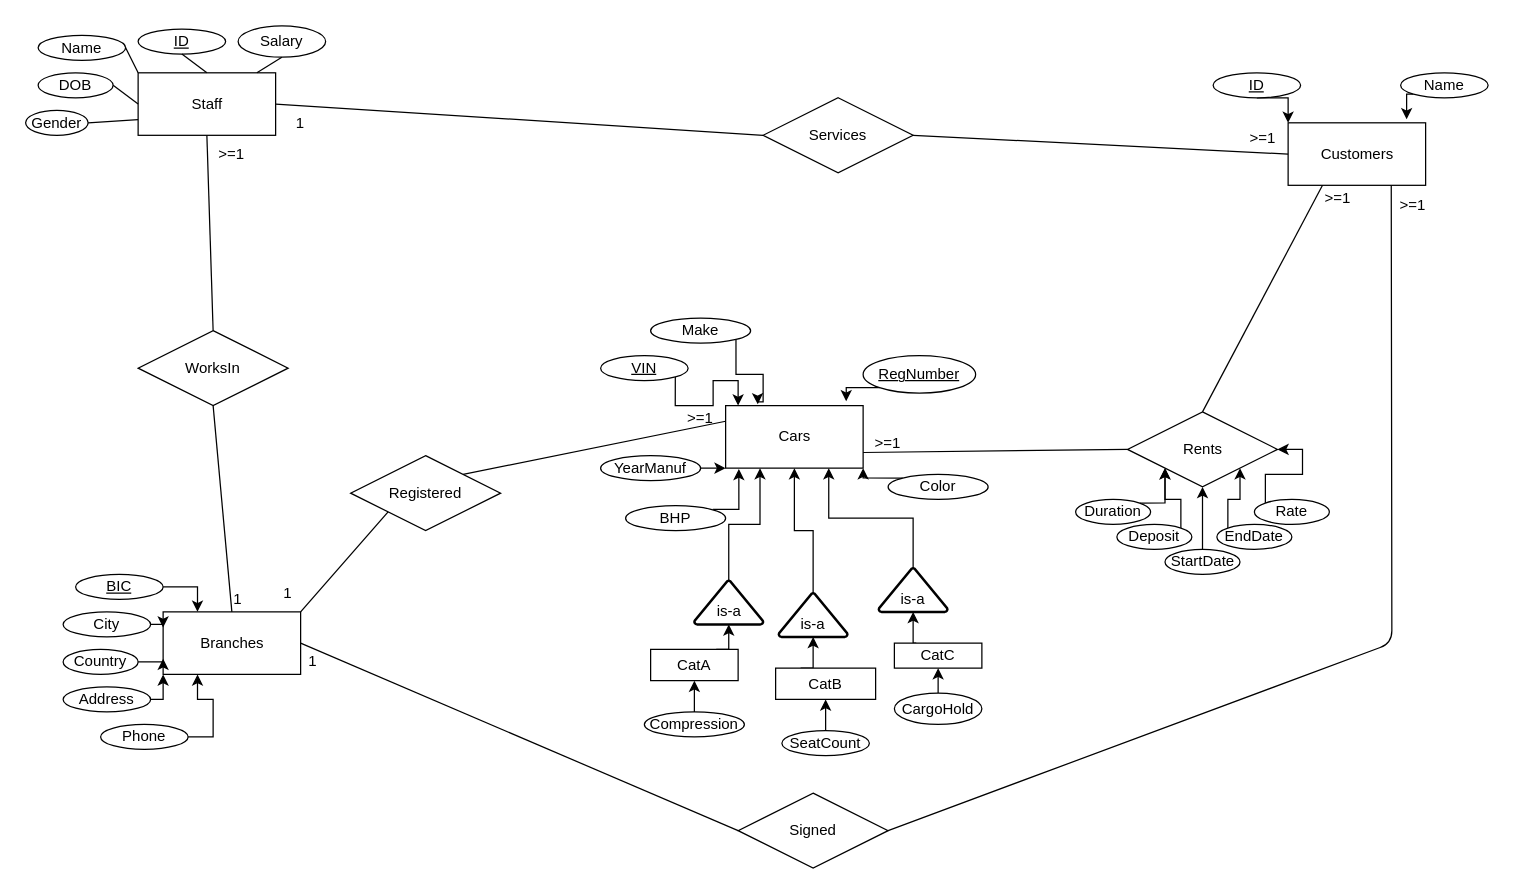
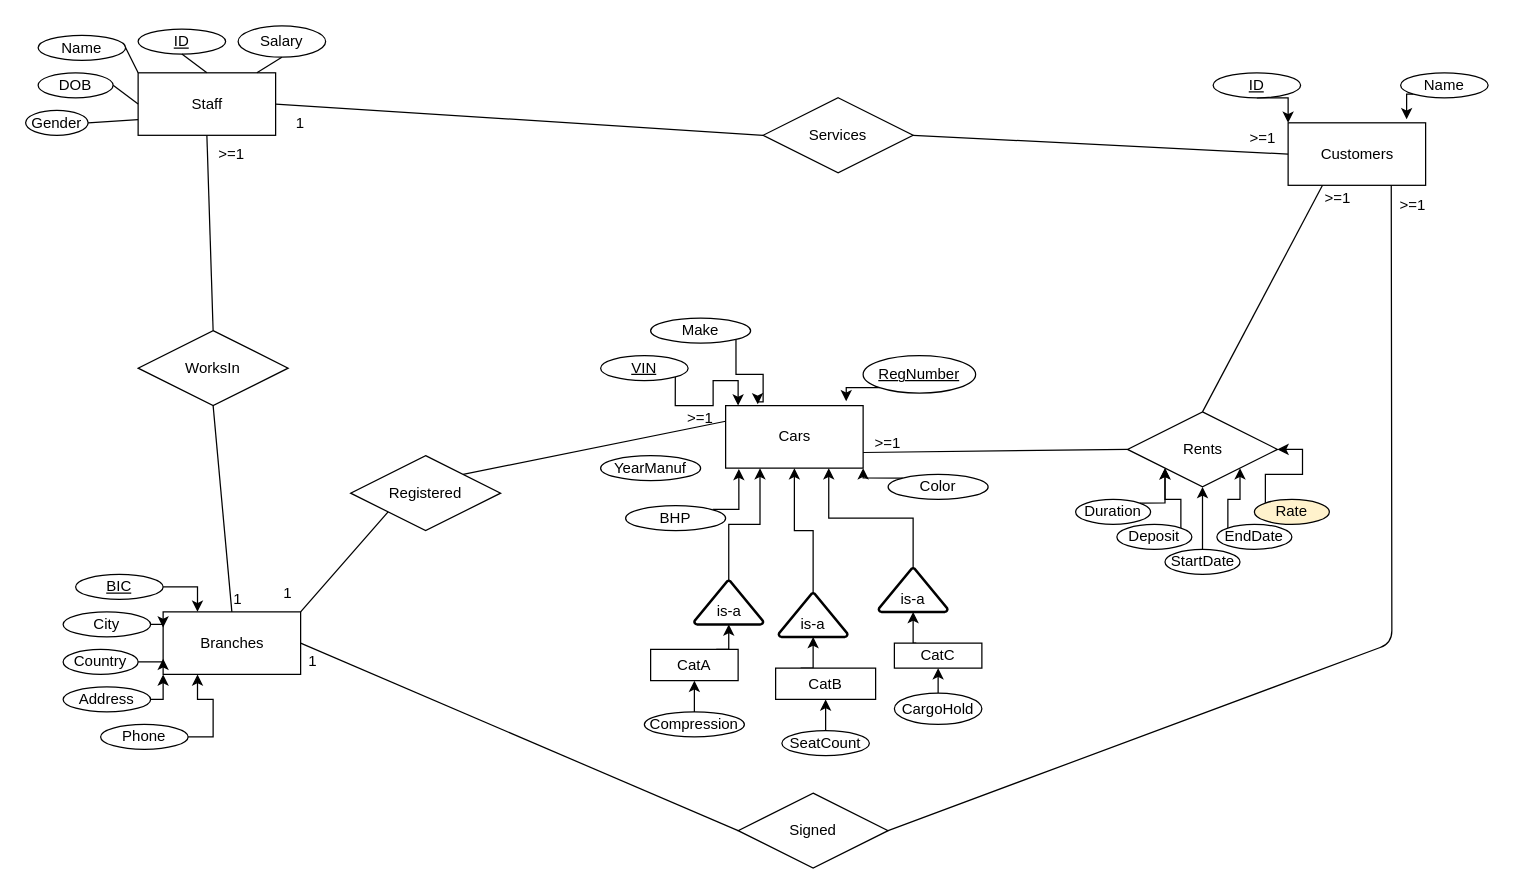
edge "YearManuf" -> "Cars": removed
node "Rate": fillcolor #ffffff -> #fff2cc
